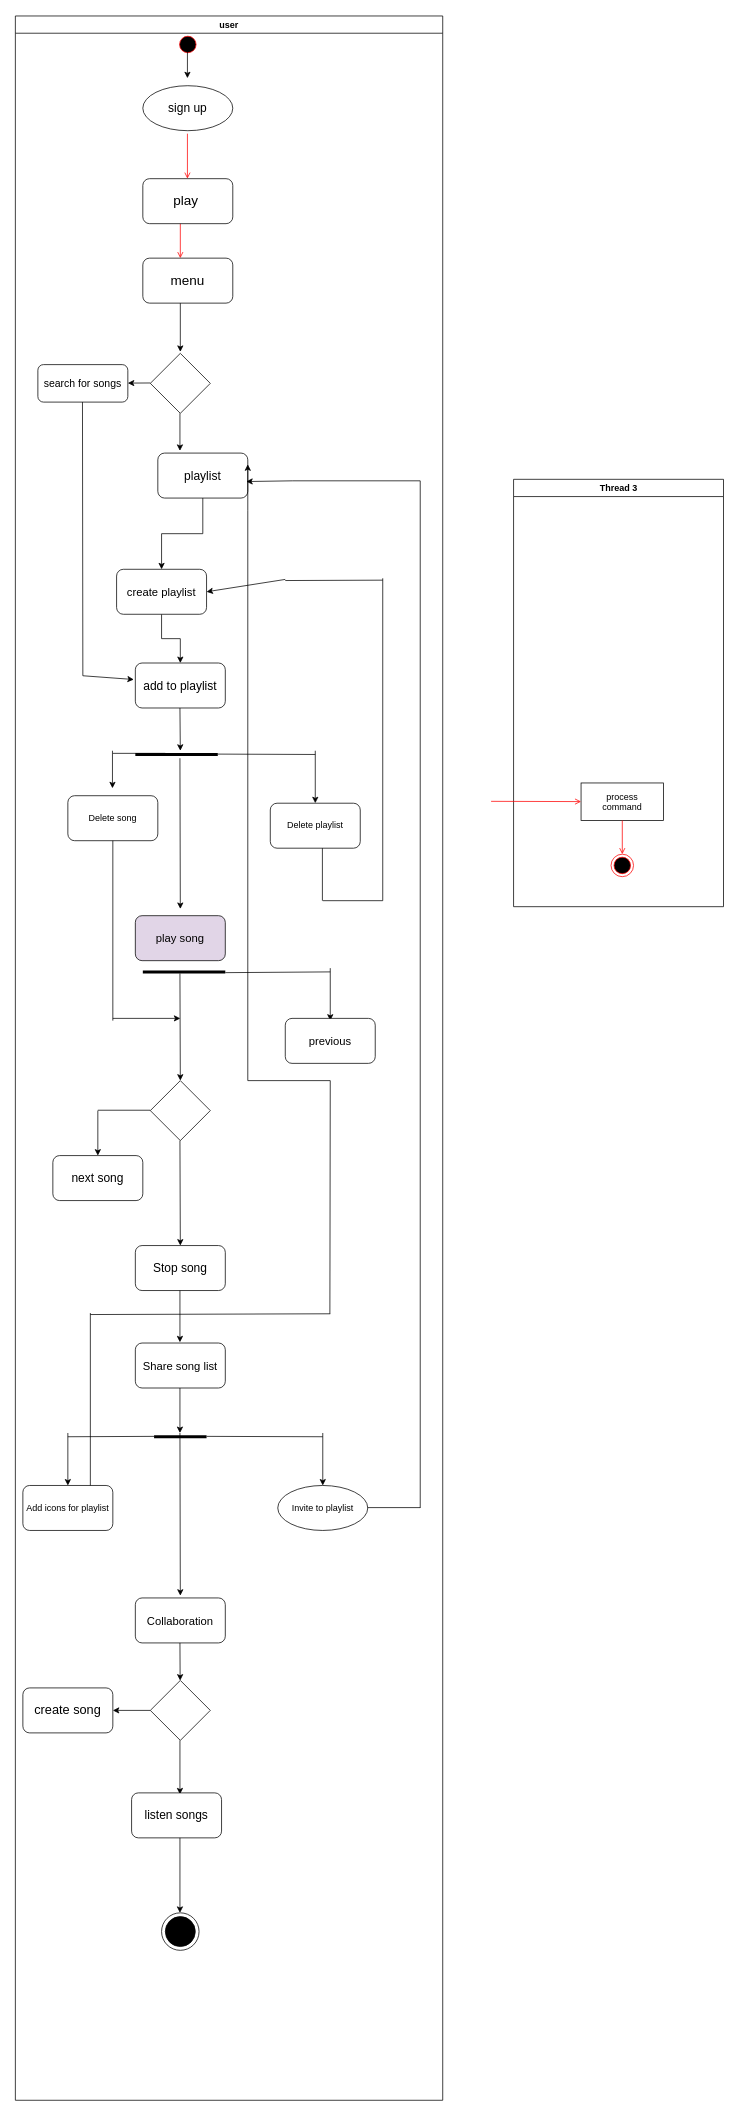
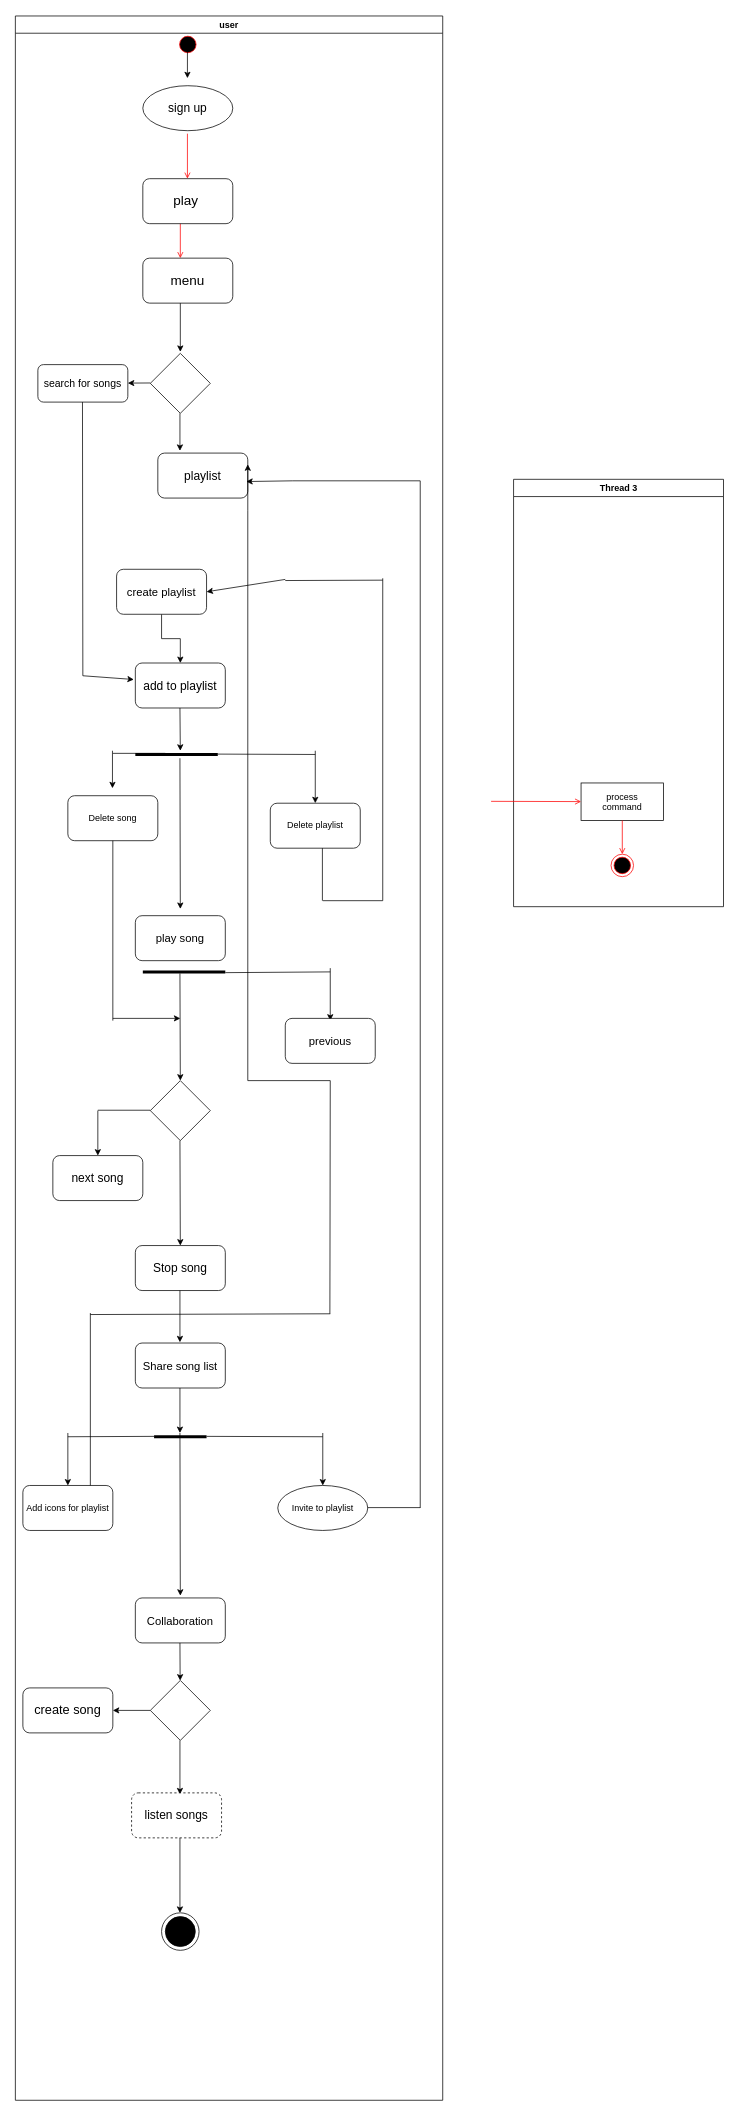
edge "playlist" -> "create playlist": removed
node "play song": fillcolor #e1d5e7 -> #ffffff
node "listen songs": style solid -> dashed
